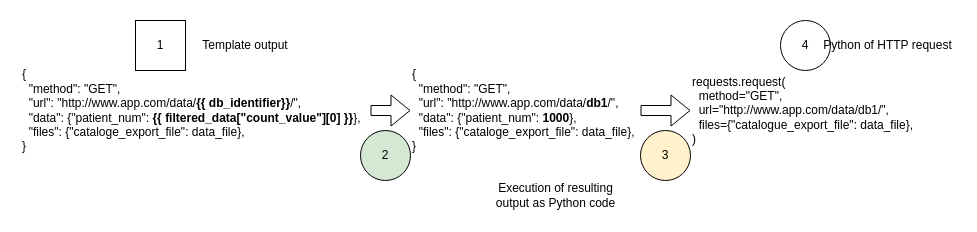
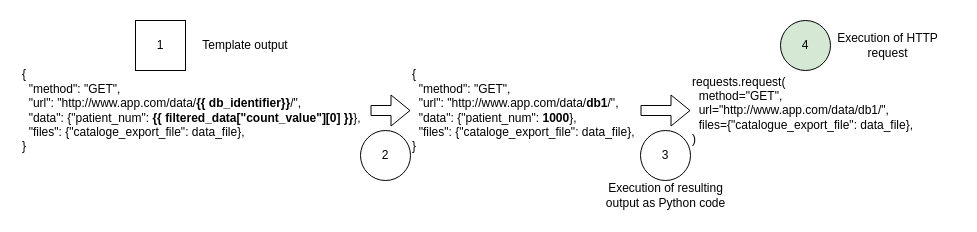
node "4": fillcolor #ffffff -> #d5e8d4
node "Python of HTTP request": label "Python of HTTP request" -> "Execution of HTTP request"
node "2": fillcolor #d5e8d4 -> #ffffff
node "3": fillcolor #fff2cc -> #ffffff
node "Execution of resulting output as Python code": moved (556, 196) -> (666, 196)
